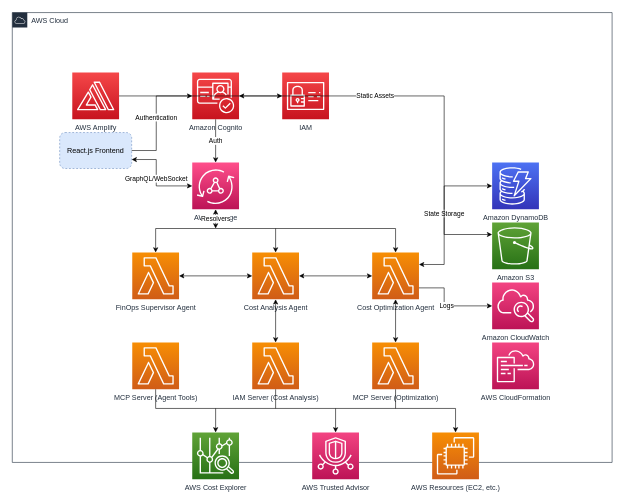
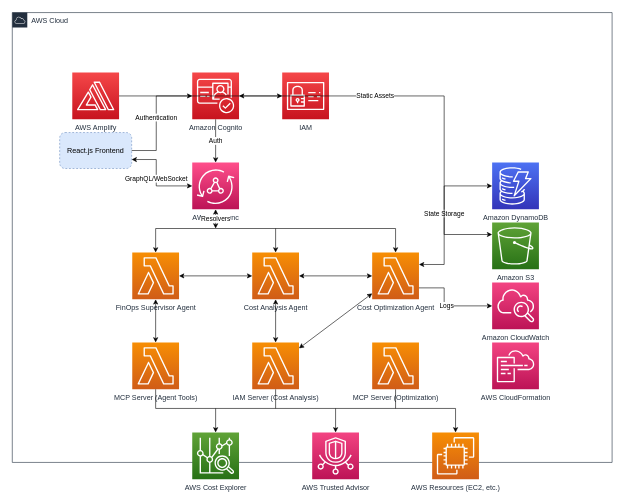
node "AWS Storage": label "AWS Storage" -> "AWS AppSync"
edge "FinOps Supervisor Agent" -- "MCP Server (Agent Tools)": added
edge "Cost Optimization Agent" -- "MCP Server (Optimization)": now "Cost Optimization Agent" -- "IAM Server (Cost Analysis)"
